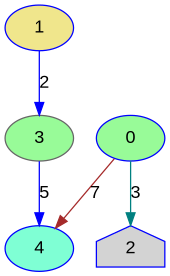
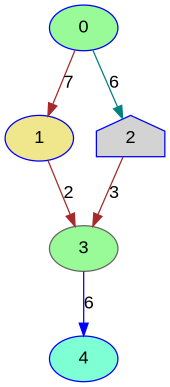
edge "1" -> "3": color blue -> brown
edge "2" -> "3": added, label "3"
edge "0" -> "4": now "0" -> "1"
edge "3" -> "4": label "5" -> "6"
edge "0" -> "2": label "3" -> "6"
